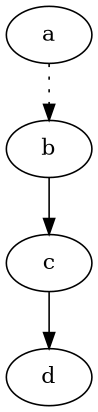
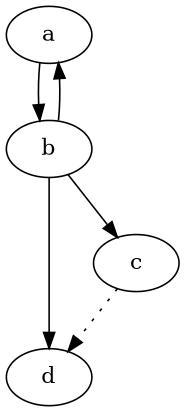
edge "a" -> "b": style dotted -> solid
edge "b" -> "a": added
edge "b" -> "d": added
edge "c" -> "d": style solid -> dotted
